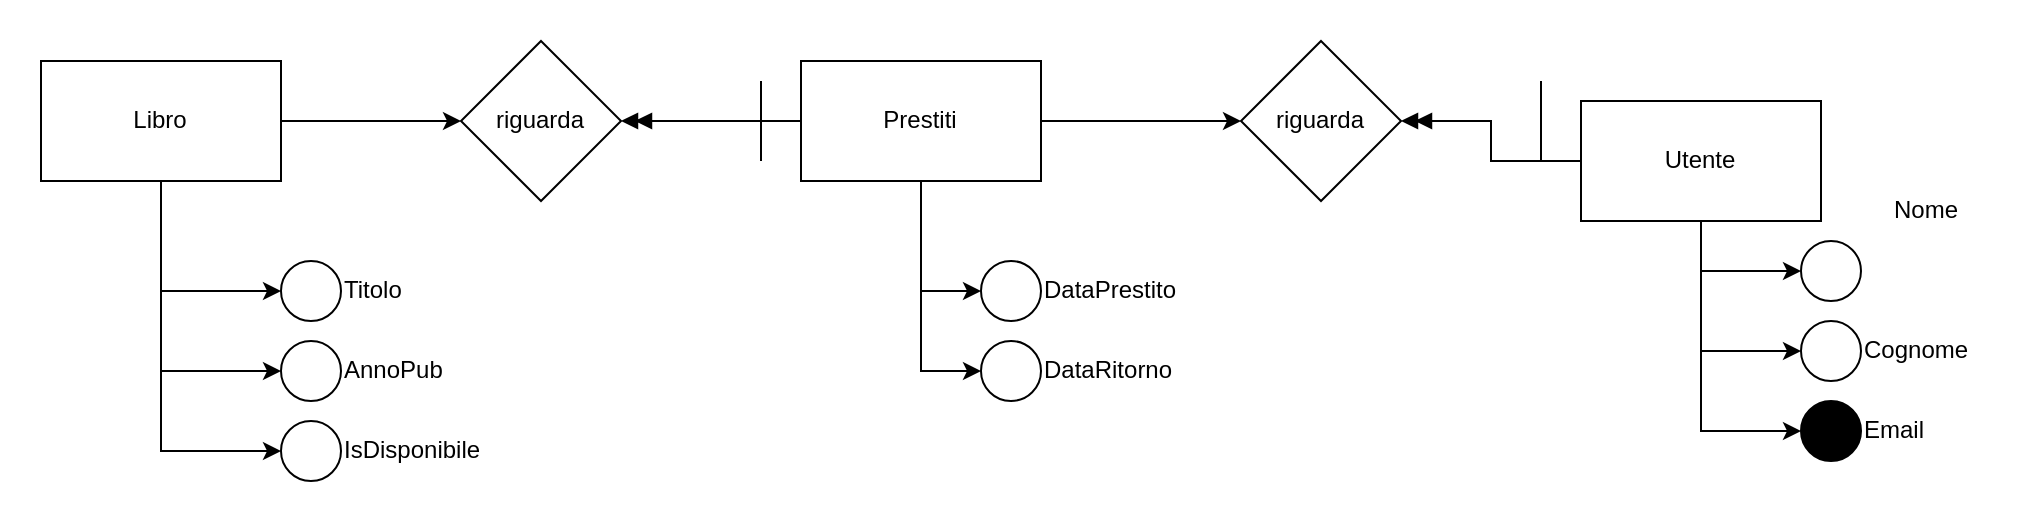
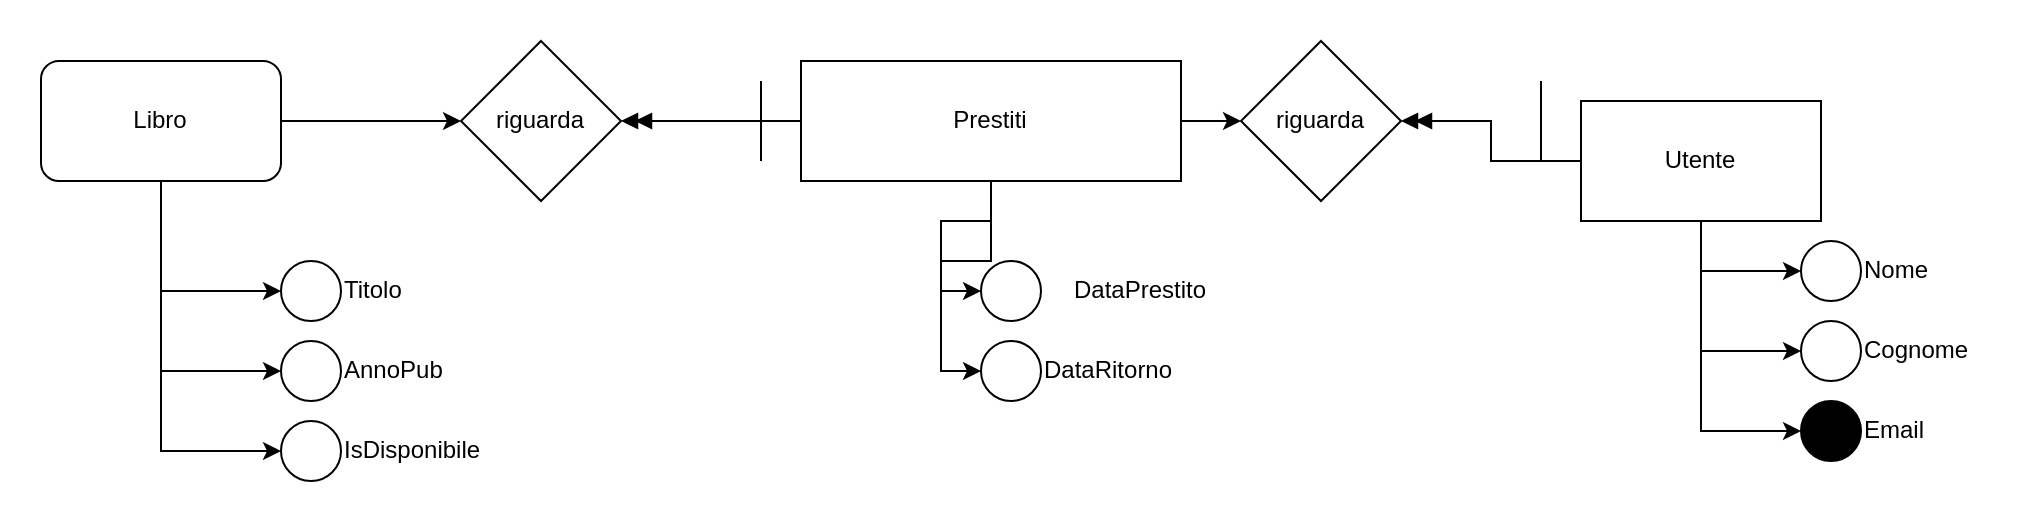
node "Libro": shape rectangle -> rounded rectangle
node "Prestiti": size 240x120 -> 380x120
node "Nome": moved (1951, 211) -> (1921, 271)
node "DataPrestito": moved (1101, 291) -> (1131, 291)
